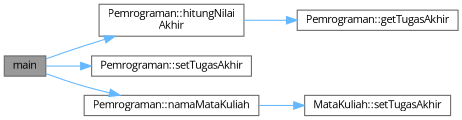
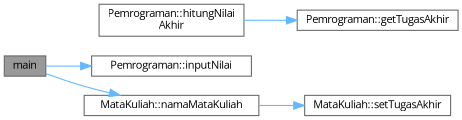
edge "main" -> "Pemrograman::hitungNilai Akhir": removed
node "Pemrograman::setTugasAkhir": label "Pemrograman::setTugasAkhir" -> "Pemrograman::inputNilai"
node "Pemrograman::namaMataKuliah": label "Pemrograman::namaMataKuliah" -> "MataKuliah::namaMataKuliah"
